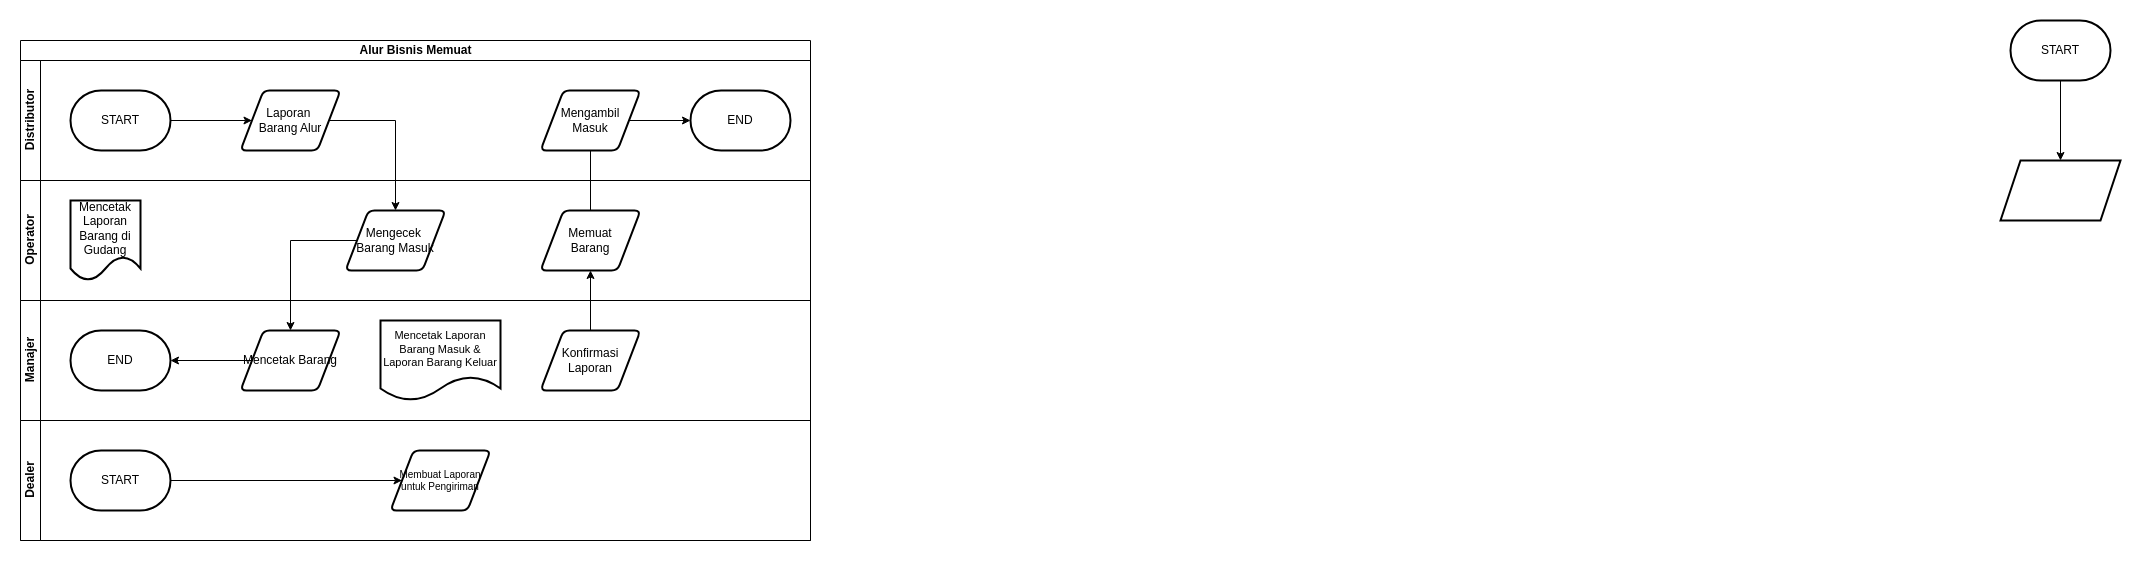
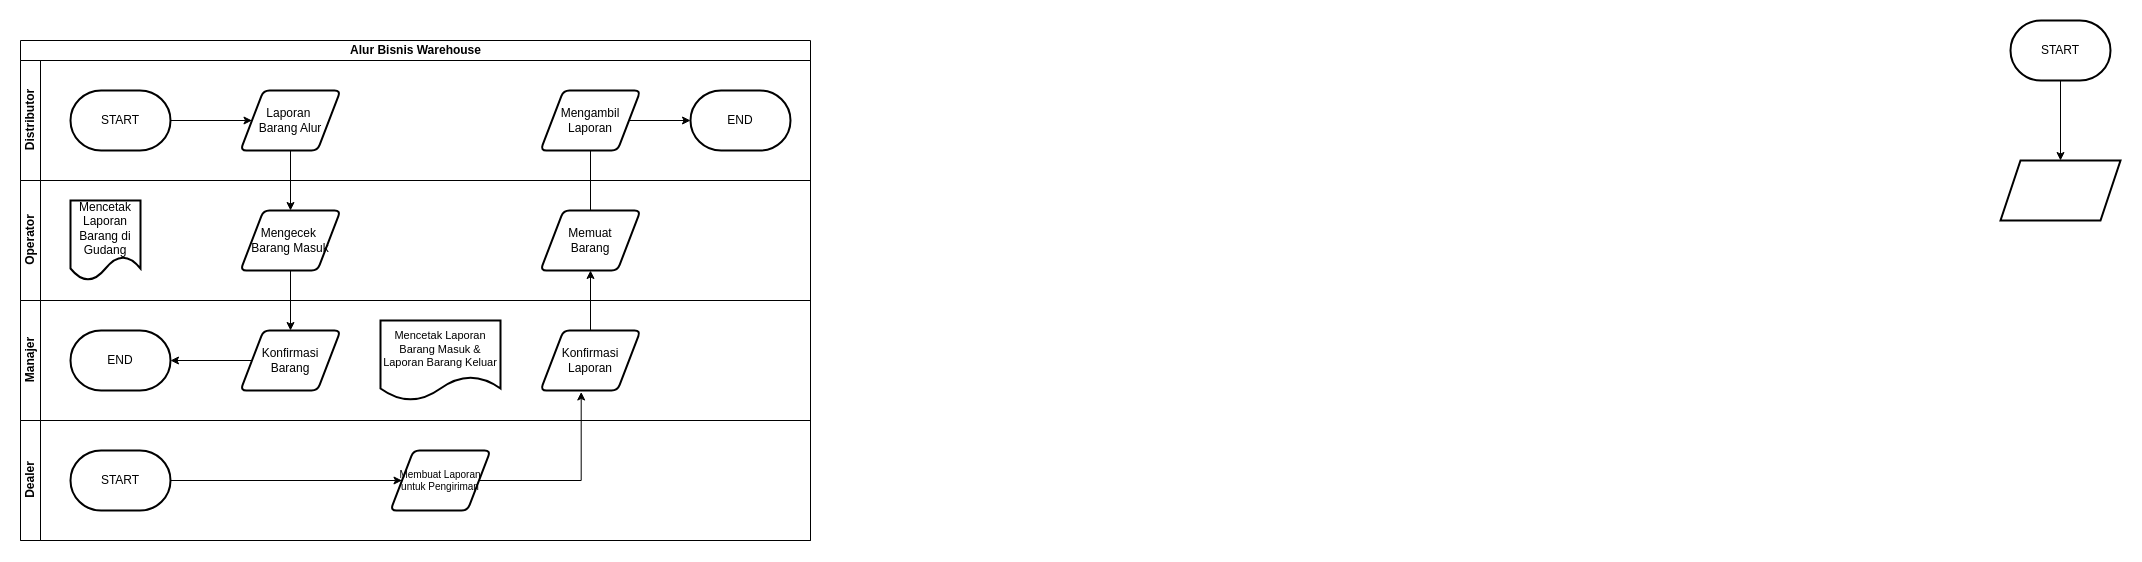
node "Alur Bisnis Memuat": label "Alur Bisnis Memuat" -> "Alur Bisnis Warehouse"
node "Mengambil Masuk": label "Mengambil Masuk" -> "Mengambil Laporan"
node "Mengecek Barang Masuk": moved (396, 241) -> (291, 241)
node "Mencetak Barang": label "Mencetak Barang" -> "Konfirmasi Barang"
edge "Membuat Laporan untuk Pengiriman" -> "Konfirmasi Laporan": added
